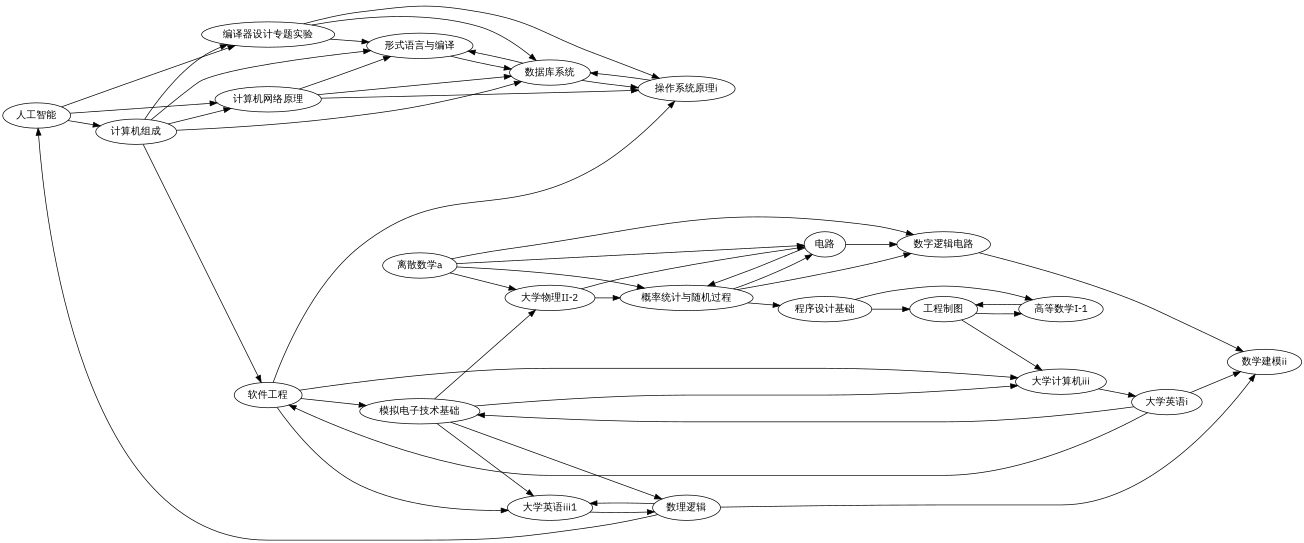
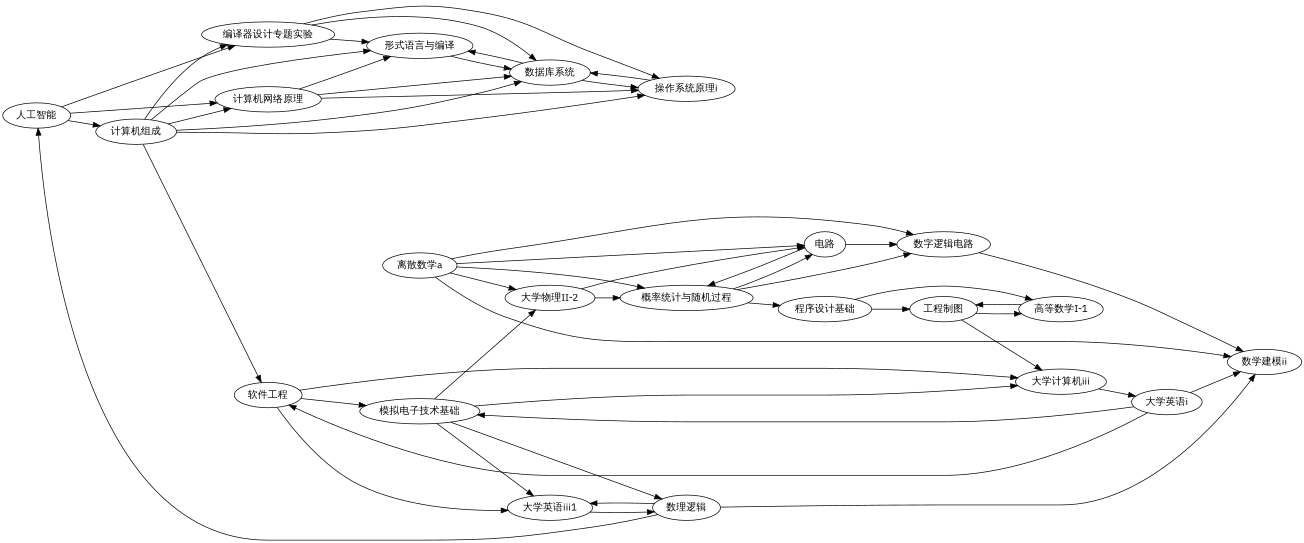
edge "软件工程" -> "操作系统原理i": now "计算机组成" -> "操作系统原理i"
edge "离散数学a" -> "数学建模ii": added
